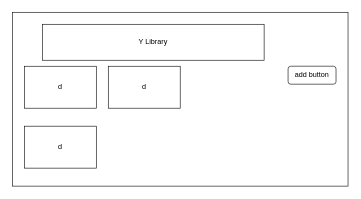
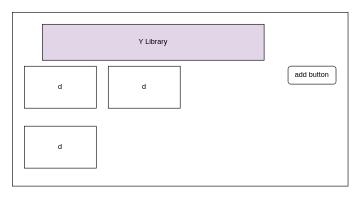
node "Y Library": fillcolor #ffffff -> #e1d5e7
